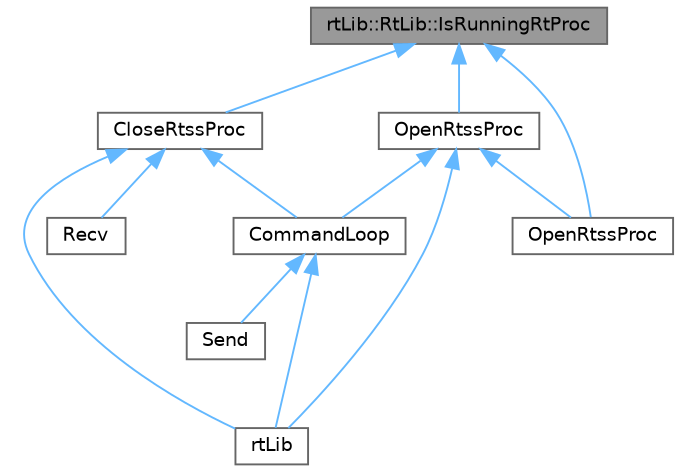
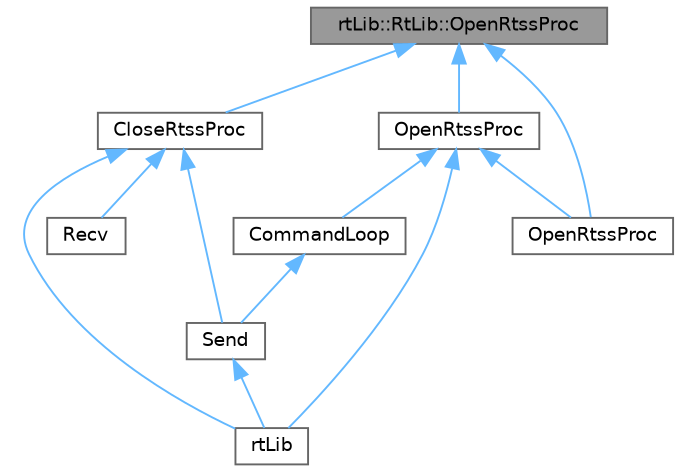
node "rtLib::RtLib::IsRunningRtProc": label "rtLib::RtLib::IsRunningRtProc" -> "rtLib::RtLib::OpenRtssProc"
edge "CommandLoop" -> "CloseRtssProc": now "Send" -> "CloseRtssProc"
edge "rtLib" -> "CommandLoop": now "rtLib" -> "Send"
